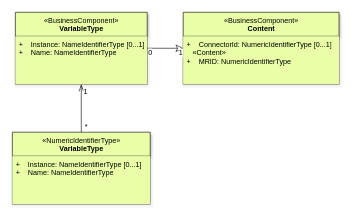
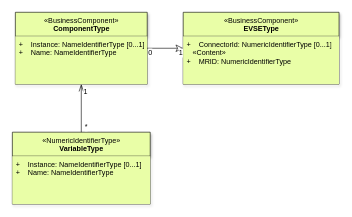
node "«BusinessComponent»VariableType": label "«BusinessComponent»VariableType" -> "«BusinessComponent»ComponentType"
node "«BusinessComponent»Content": label "«BusinessComponent»Content" -> "«BusinessComponent»EVSEType"
